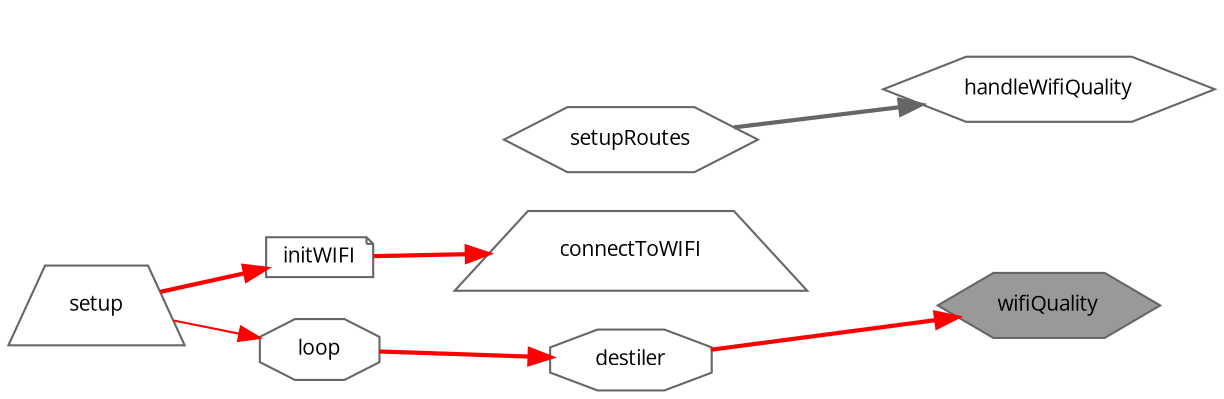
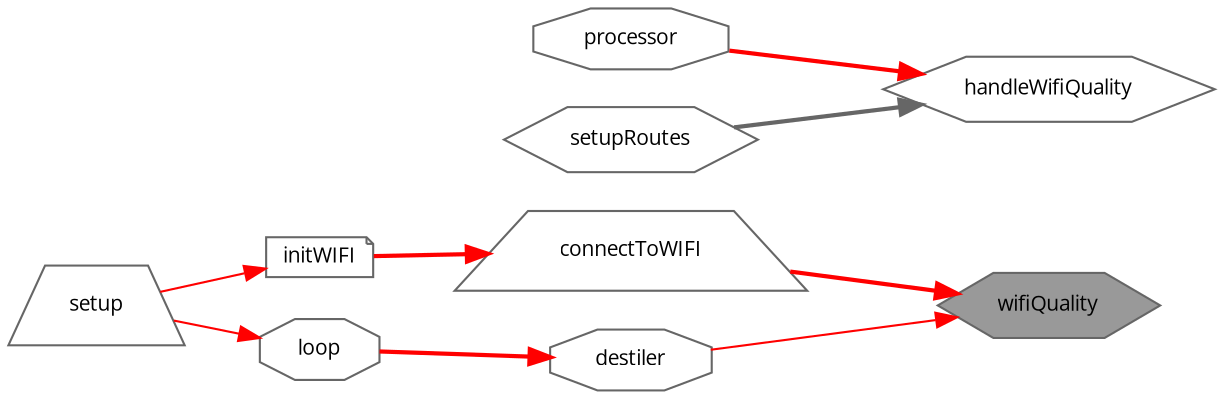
node "processor": added
edge "connectToWIFI" -> "wifiQuality": added
edge "setup" -> "initWIFI": style bold -> solid
edge "destiler" -> "wifiQuality": style bold -> solid
